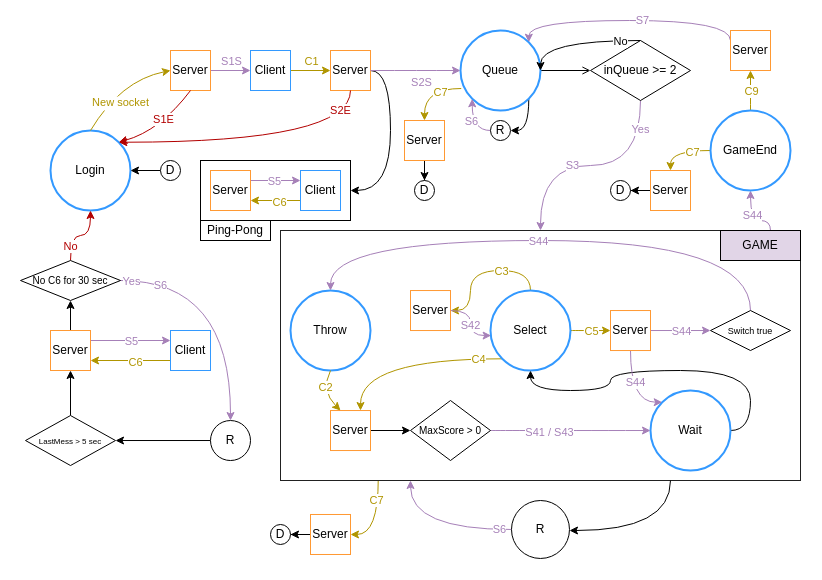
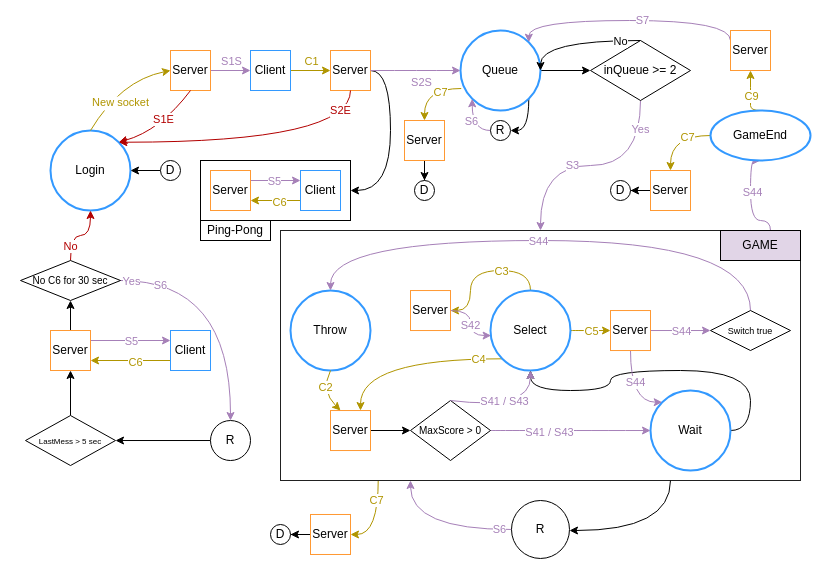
edge "Queue" -> "inQueue >= 2": arrowhead open -> classic
node "GameEnd": size 80x80 -> 100x50
edge "MaxScore > 0" -> "Select": added, label "S41 / S43"
